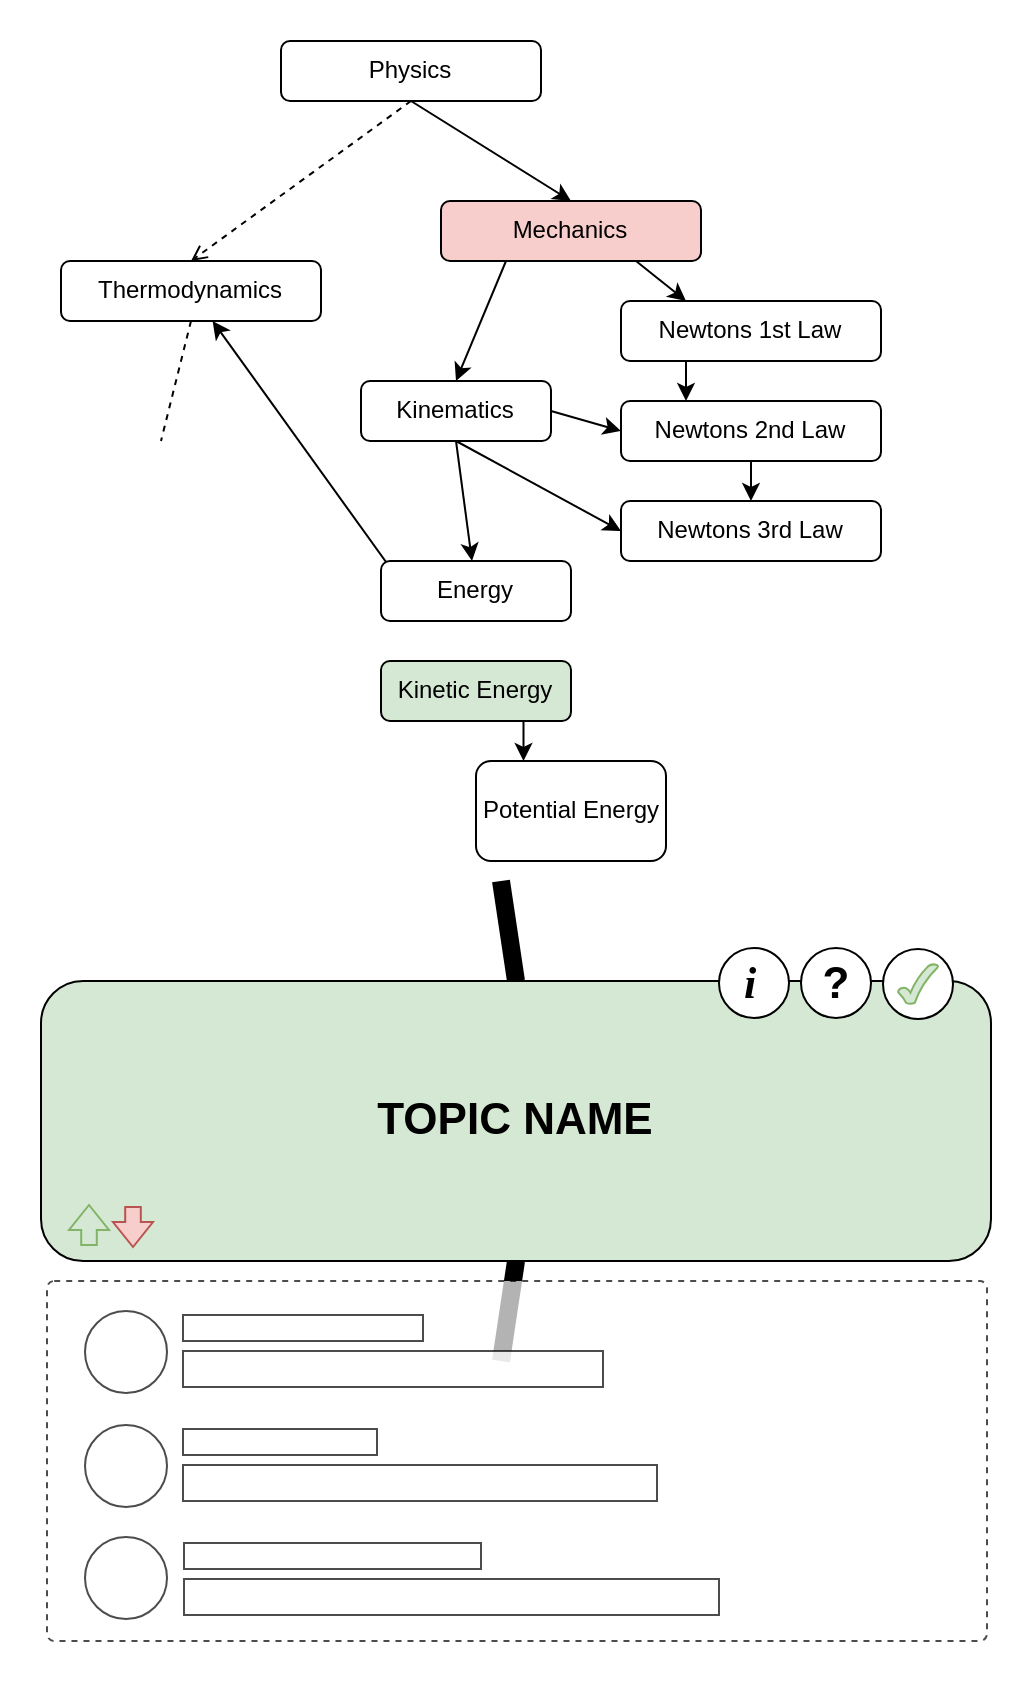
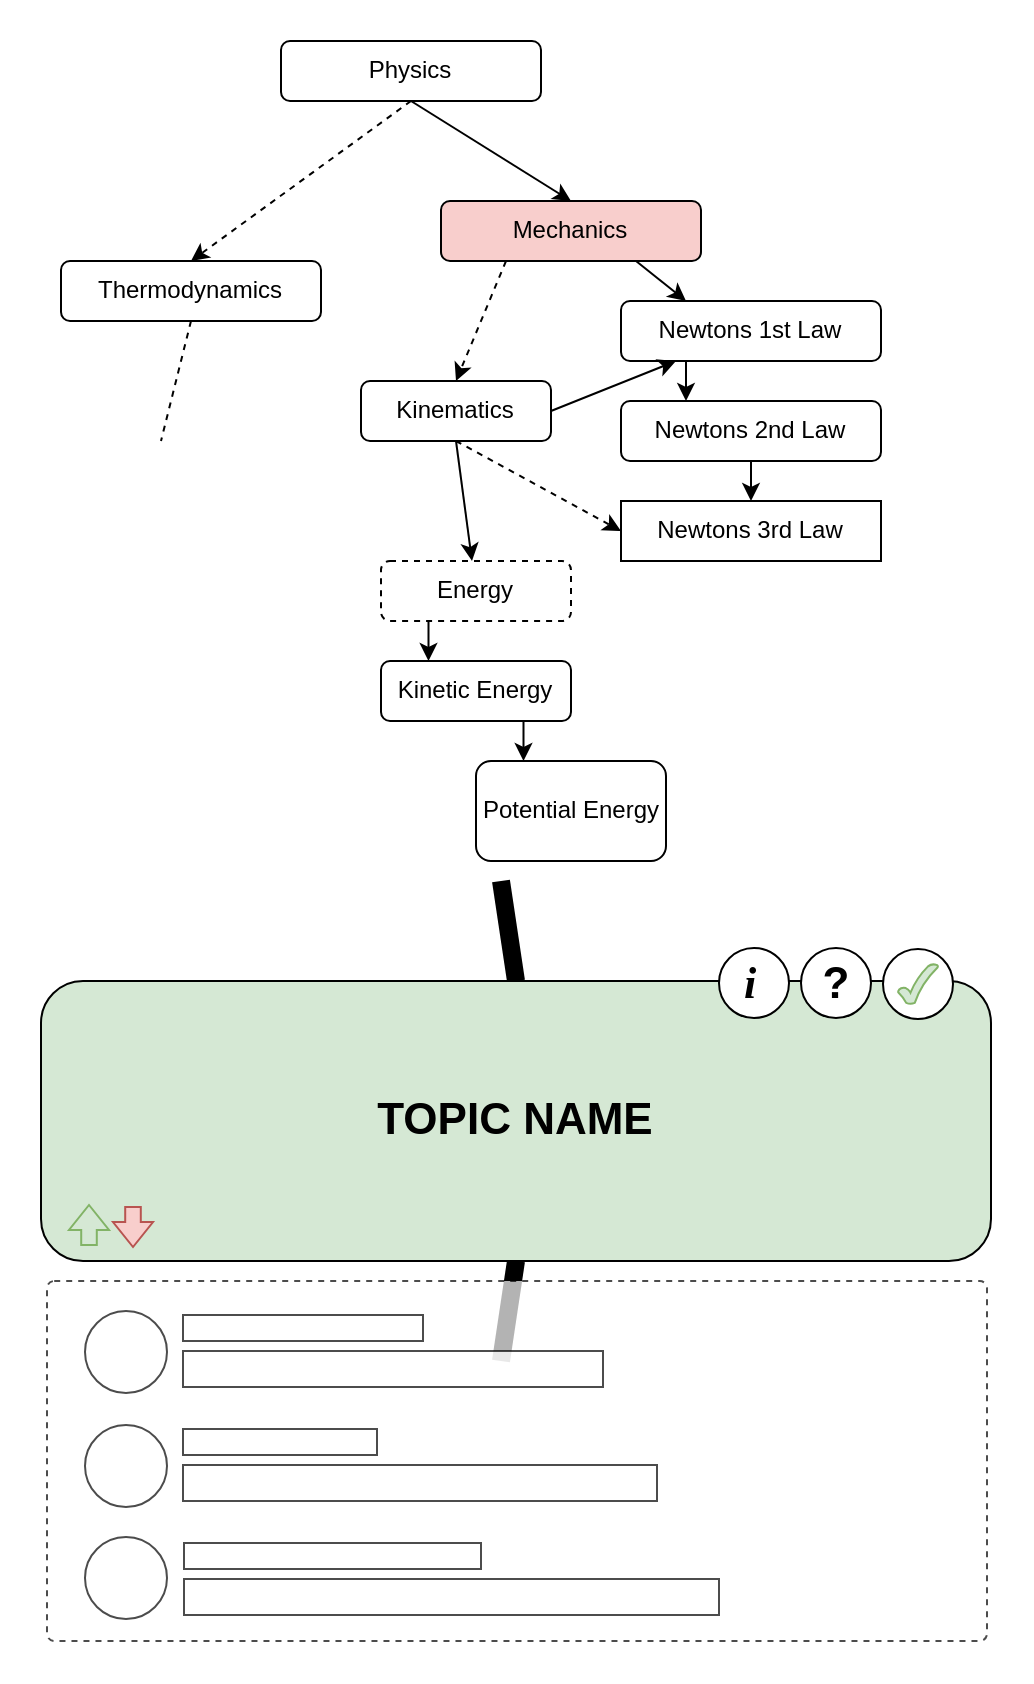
edge "Physics" -> "Thermodynamics": arrowhead open -> classic
edge "Mechanics" -> "Kinematics": style solid -> dashed
edge "Kinematics" -> "Newtons 2nd Law": now "Kinematics" -> "Newtons 1st Law"
edge "Energy" -> "Thermodynamics": now "Energy" -> "Kinetic Energy"
edge "Kinematics" -> "Newtons 3rd Law": style solid -> dashed
node "Newtons 3rd Law": shape rounded rectangle -> rectangle
node "Energy": style solid -> dashed
node "Kinetic Energy": fillcolor #d5e8d4 -> #ffffff
